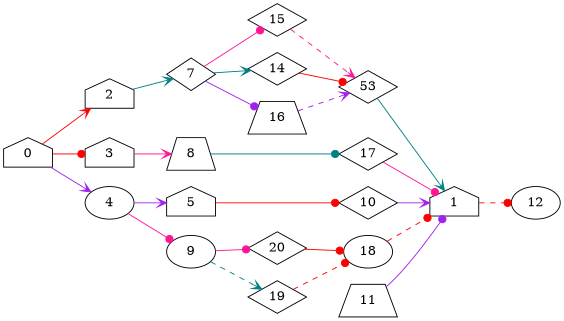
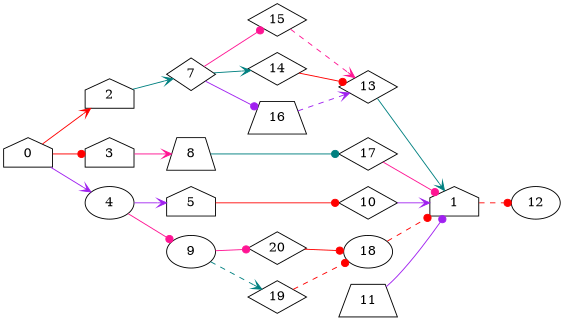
node "53": label "53" -> "13"
